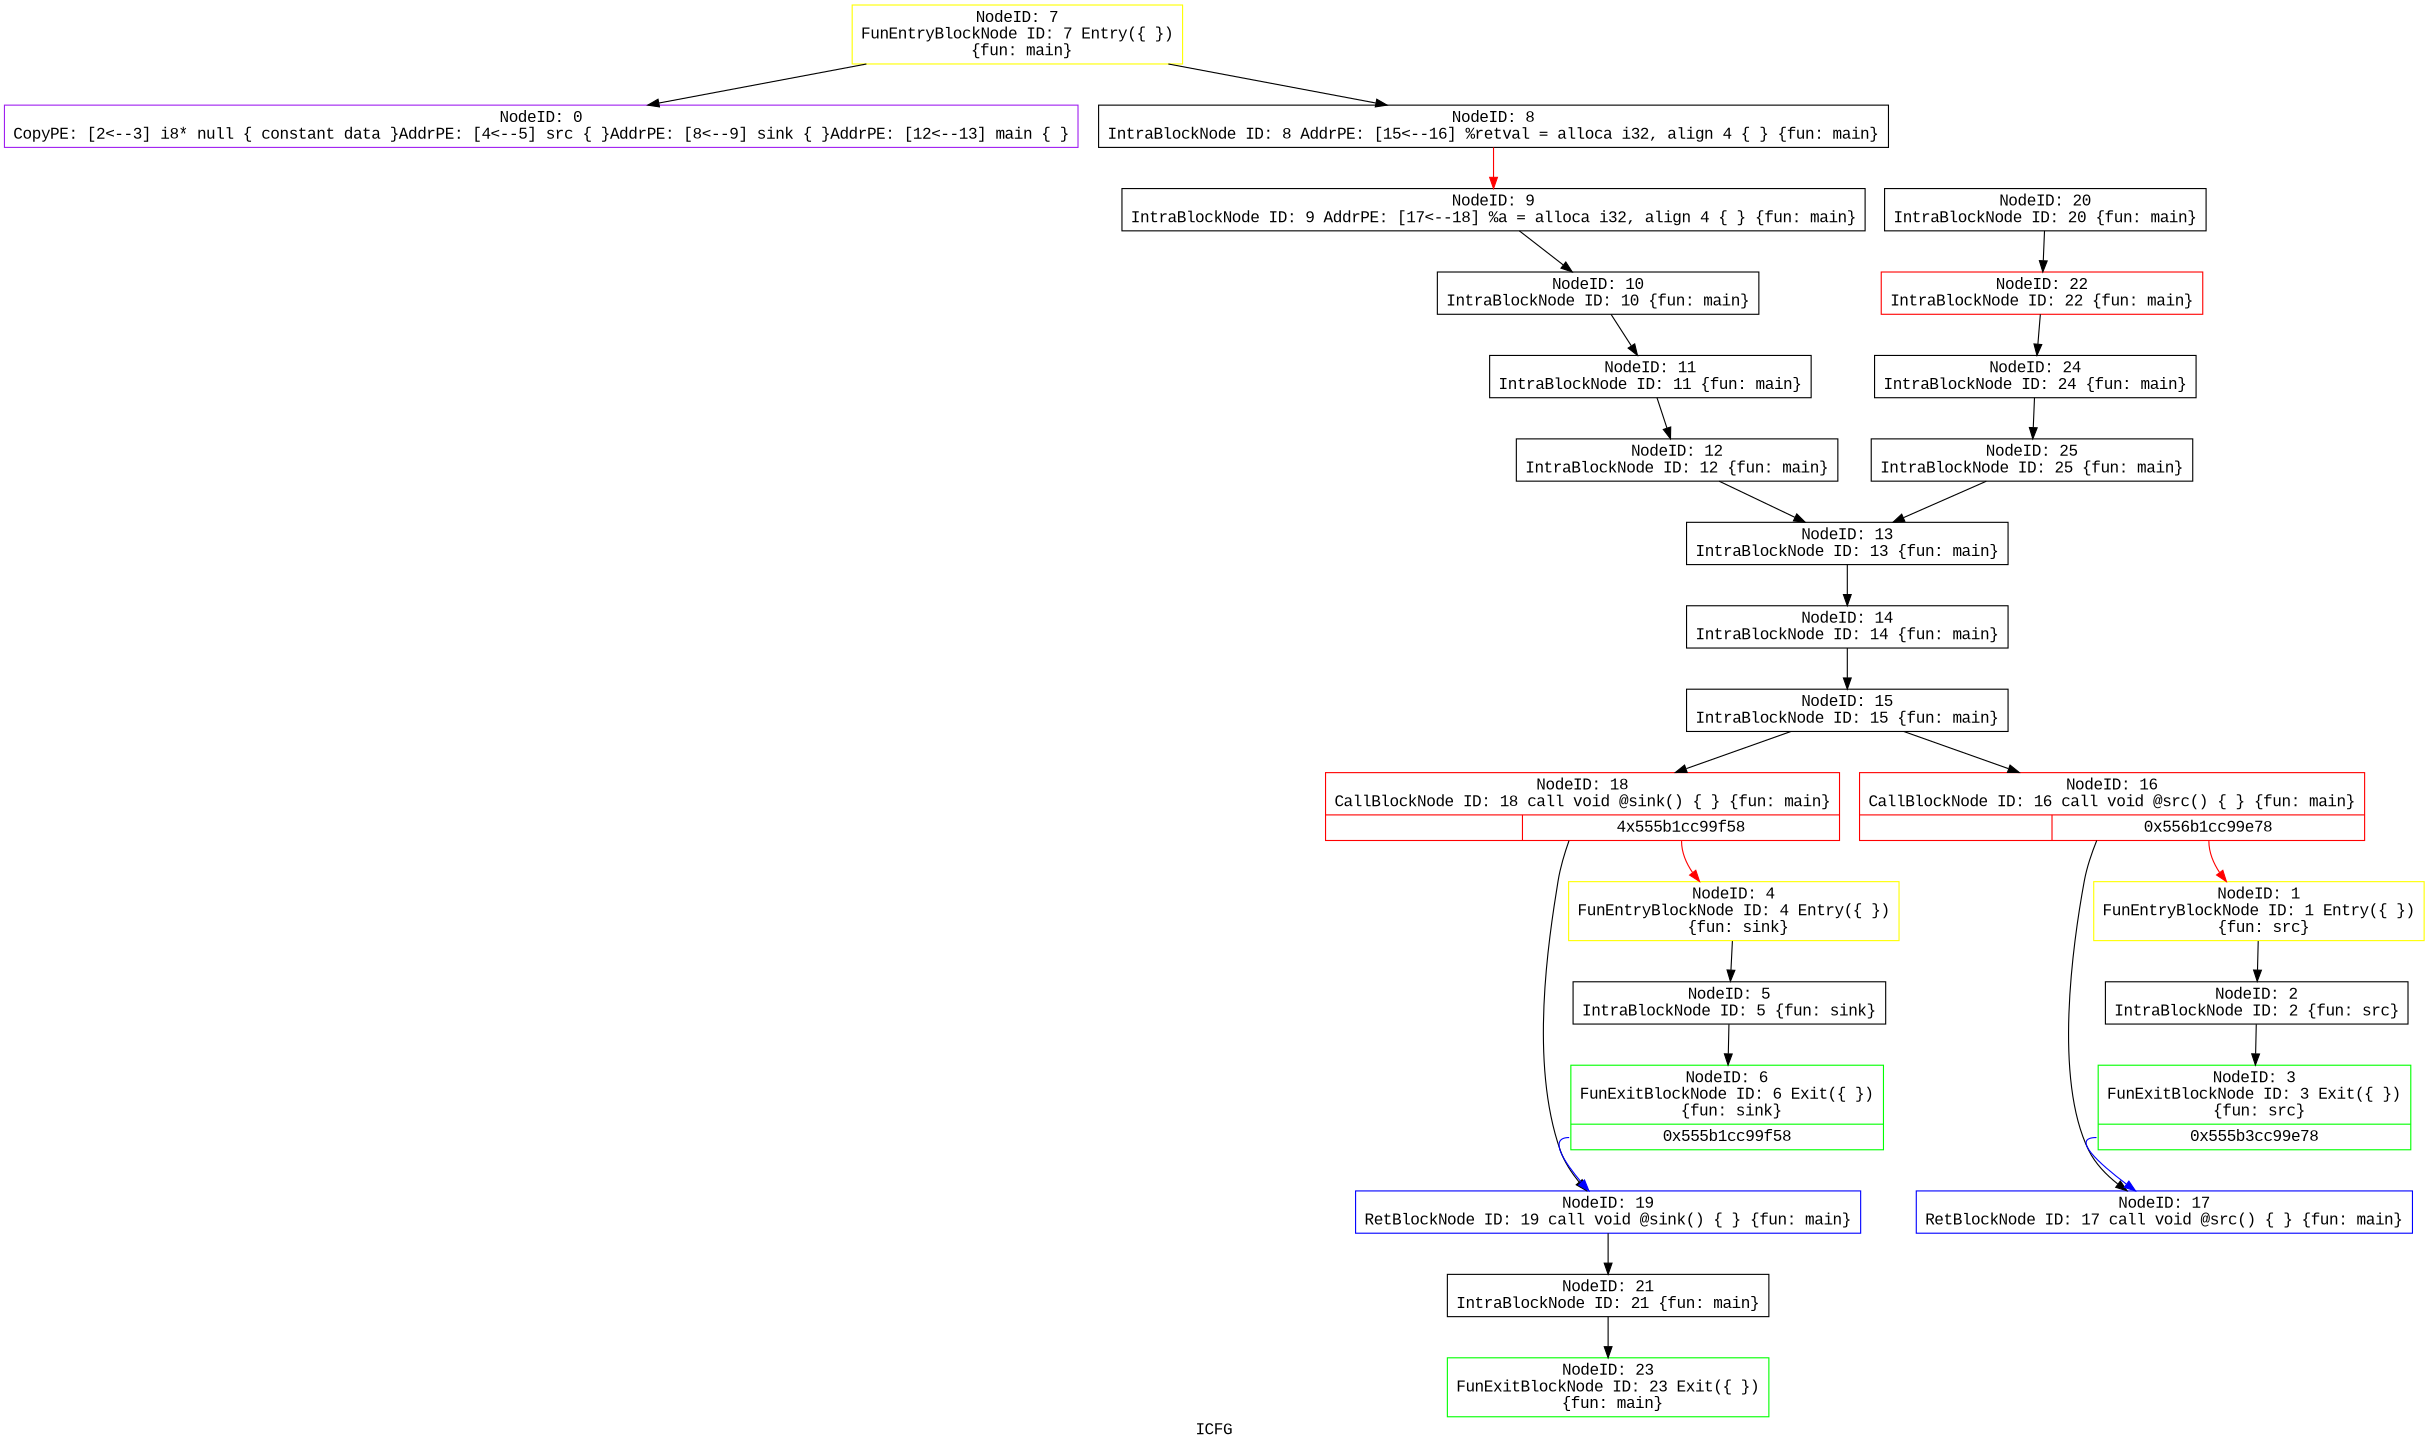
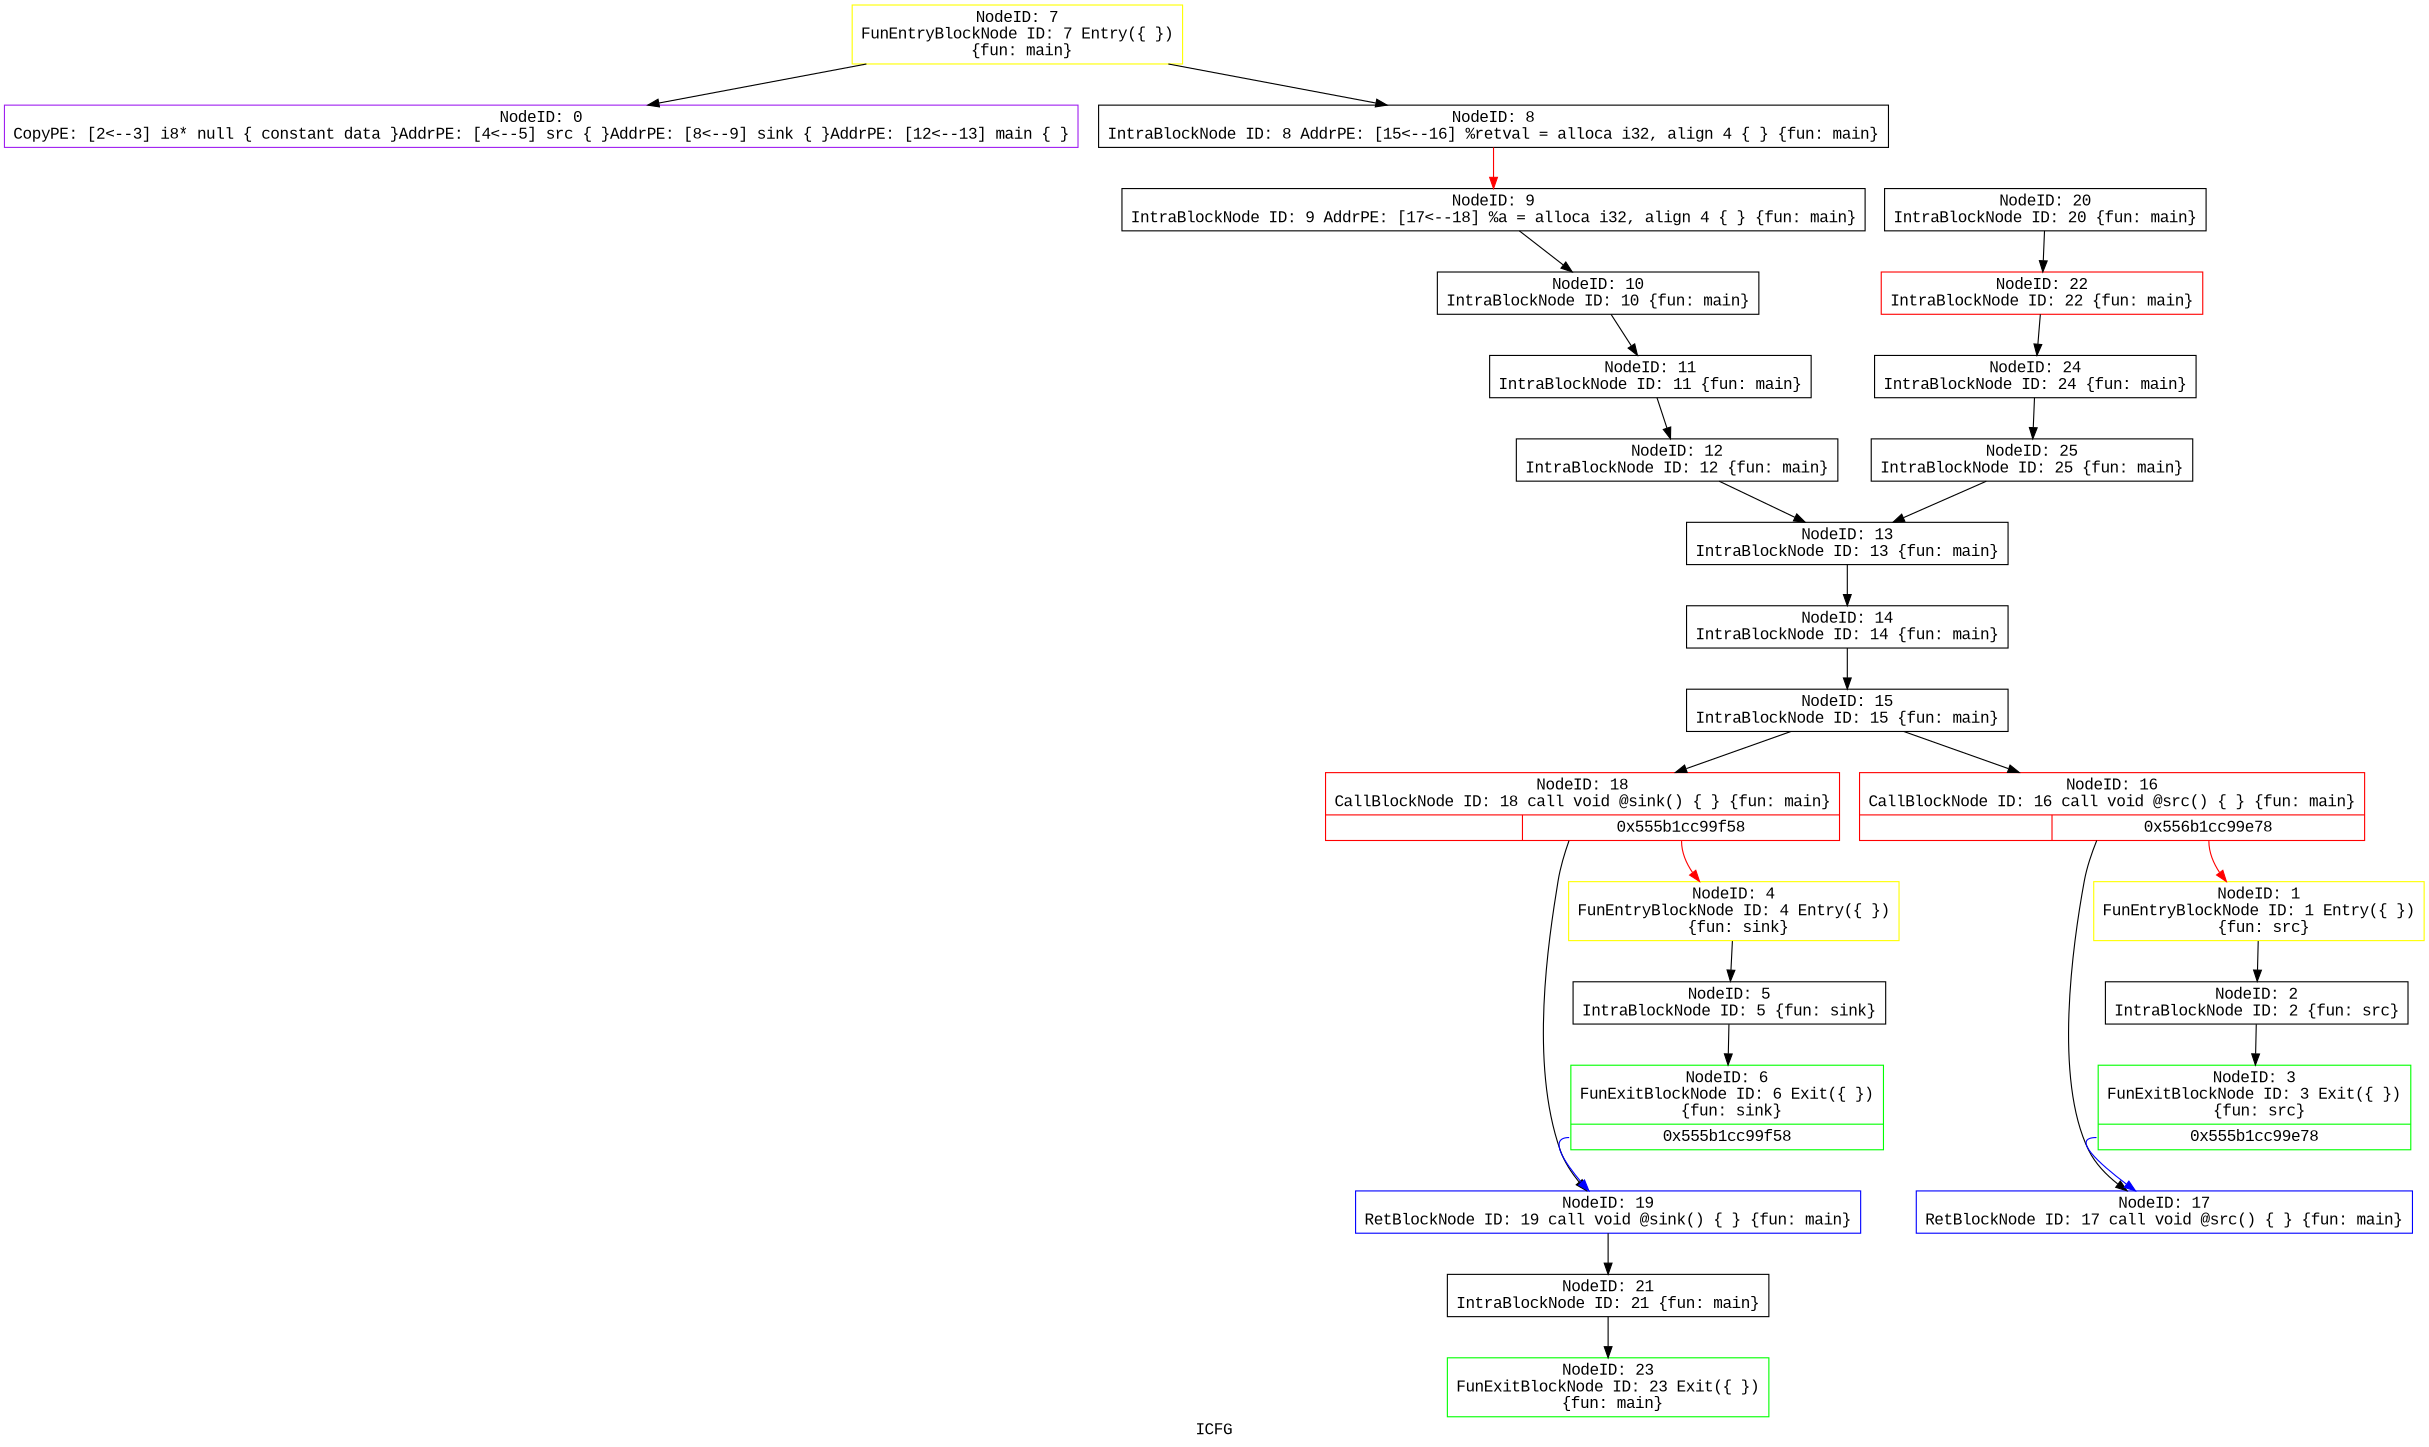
node "NodeID: 18": text "4x555b1cc99f58" -> "0x555b1cc99f58"
node "NodeID: 3": text "0x555b3cc99e78" -> "0x555b1cc99e78"
